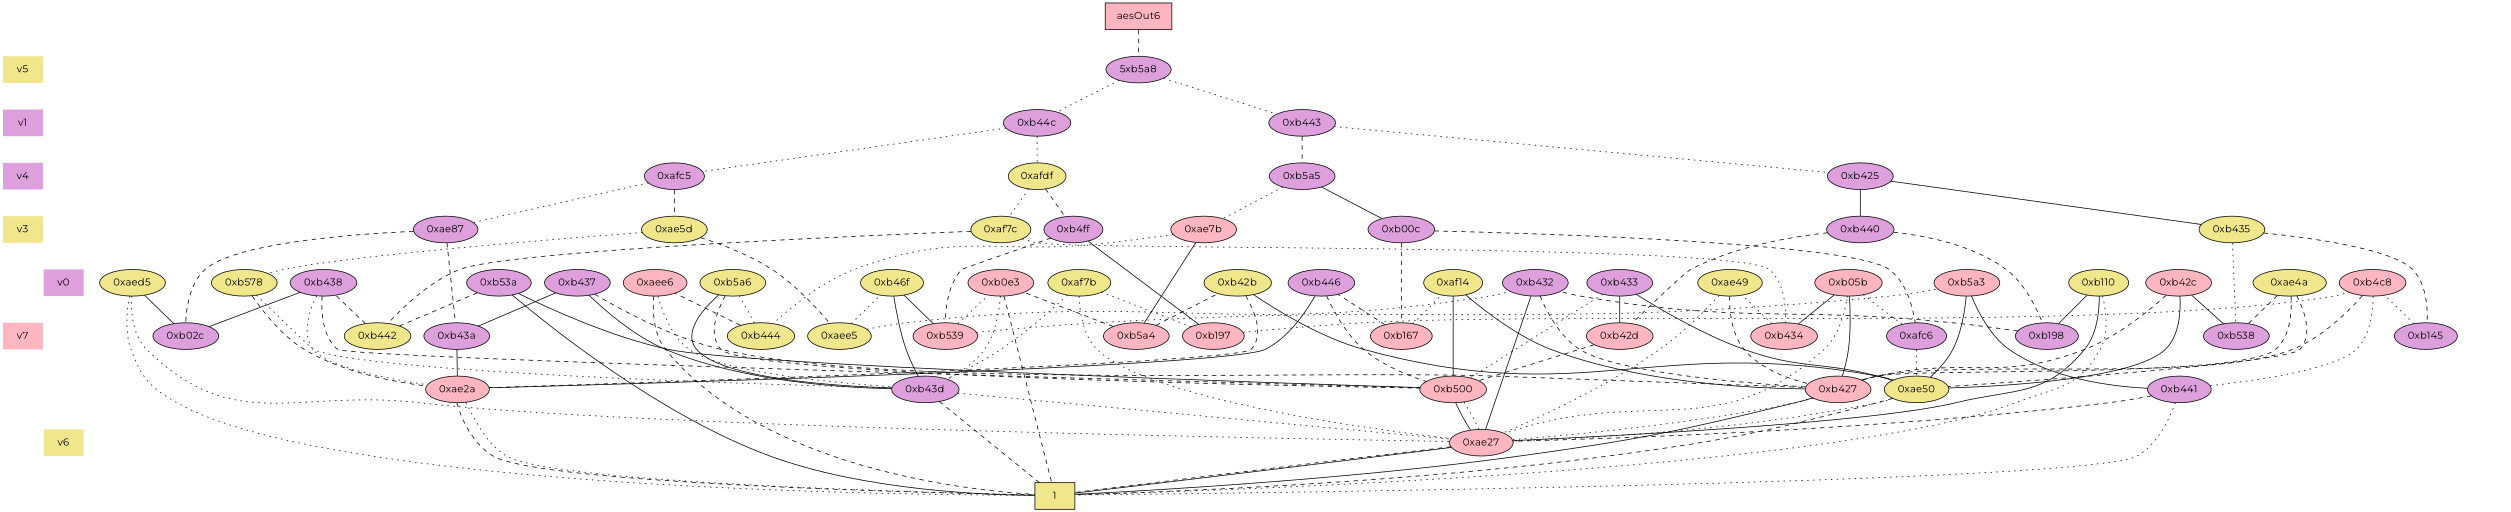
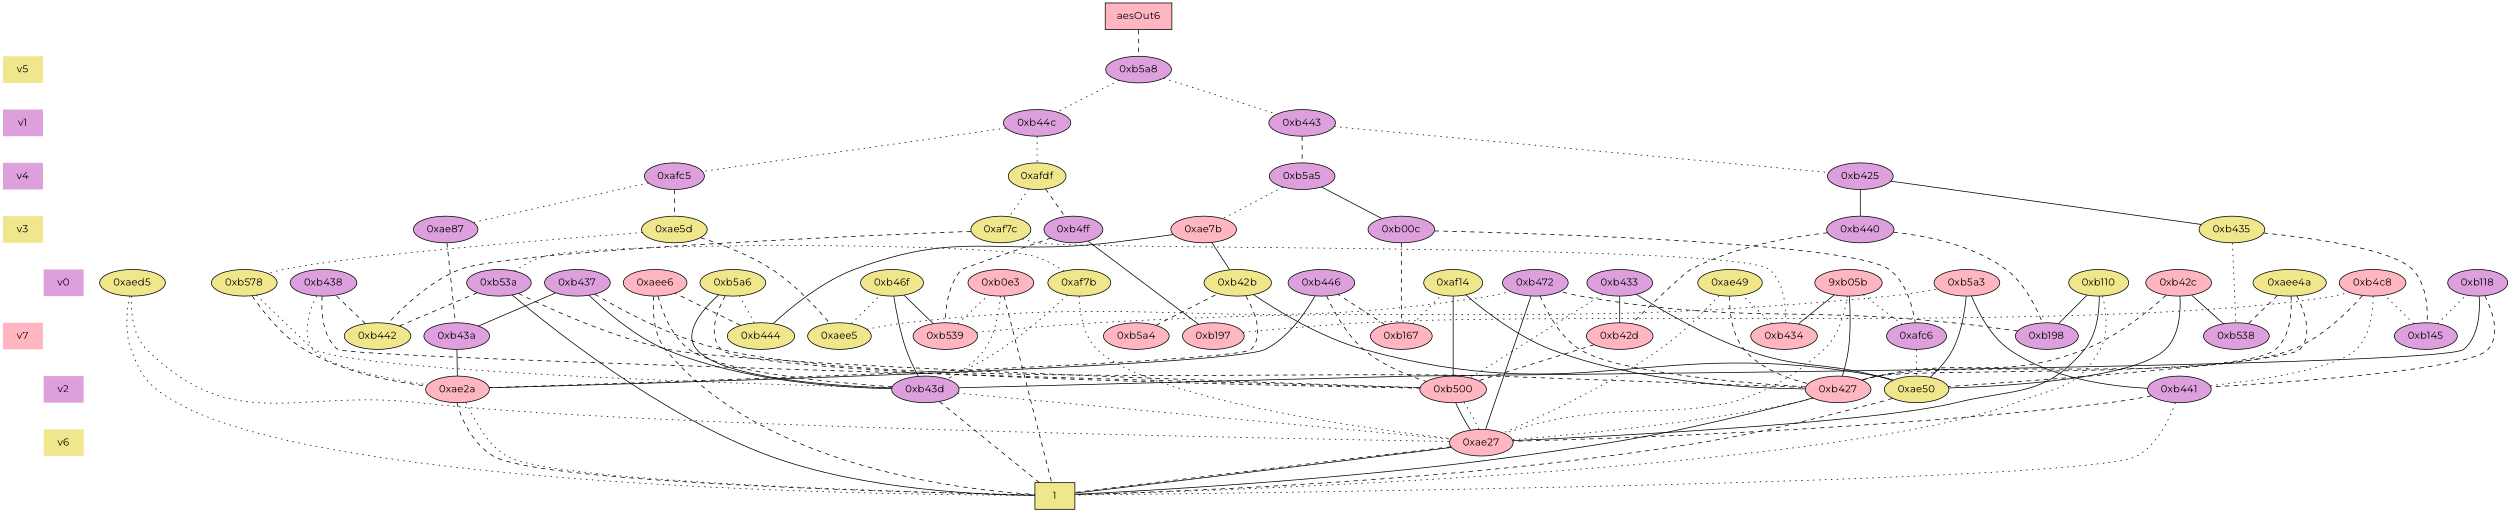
node "5xb5a8": label "5xb5a8" -> "0xb5a8"
edge "0xae7b" -- "0xb444": style dotted -> solid
edge "0xae7b" -- "0xb5a4": now "0xae7b" -- "0xb42b"
node "0xb432": label "0xb432" -> "0xb472"
node "0xb05b": label "0xb05b" -> "9xb05b"
node "0xae4a": label "0xae4a" -> "0xaee4a"
node "0xb118": added
edge "0xb0e3" -- "0xb5a4": removed
edge "0xaf7b" -- "0xb197": now "0xaf7b" -- "0xb53a"
node "0xb02c": removed
edge "0xb53a" -- "0xb500": style solid -> dashed
edge "0xaee6" -- "0xb43d": style dotted -> dashed
node "v2": added
edge "0xae50" -- "0xae27": removed
